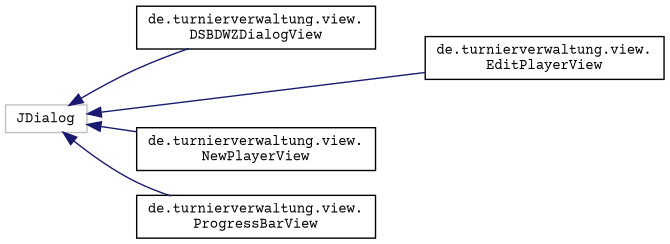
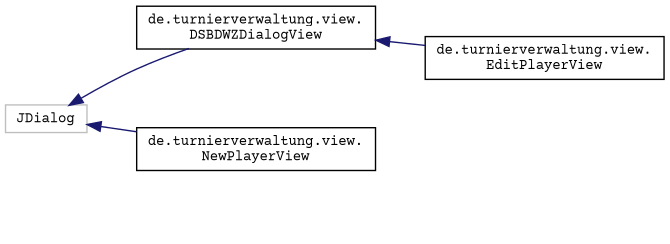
edge "de.turnierverwaltung.view. EditPlayerView" -> "JDialog": now "de.turnierverwaltung.view. EditPlayerView" -> "de.turnierverwaltung.view. DSBDWZDialogView"
node "de.turnierverwaltung.view. ProgressBarView": removed
